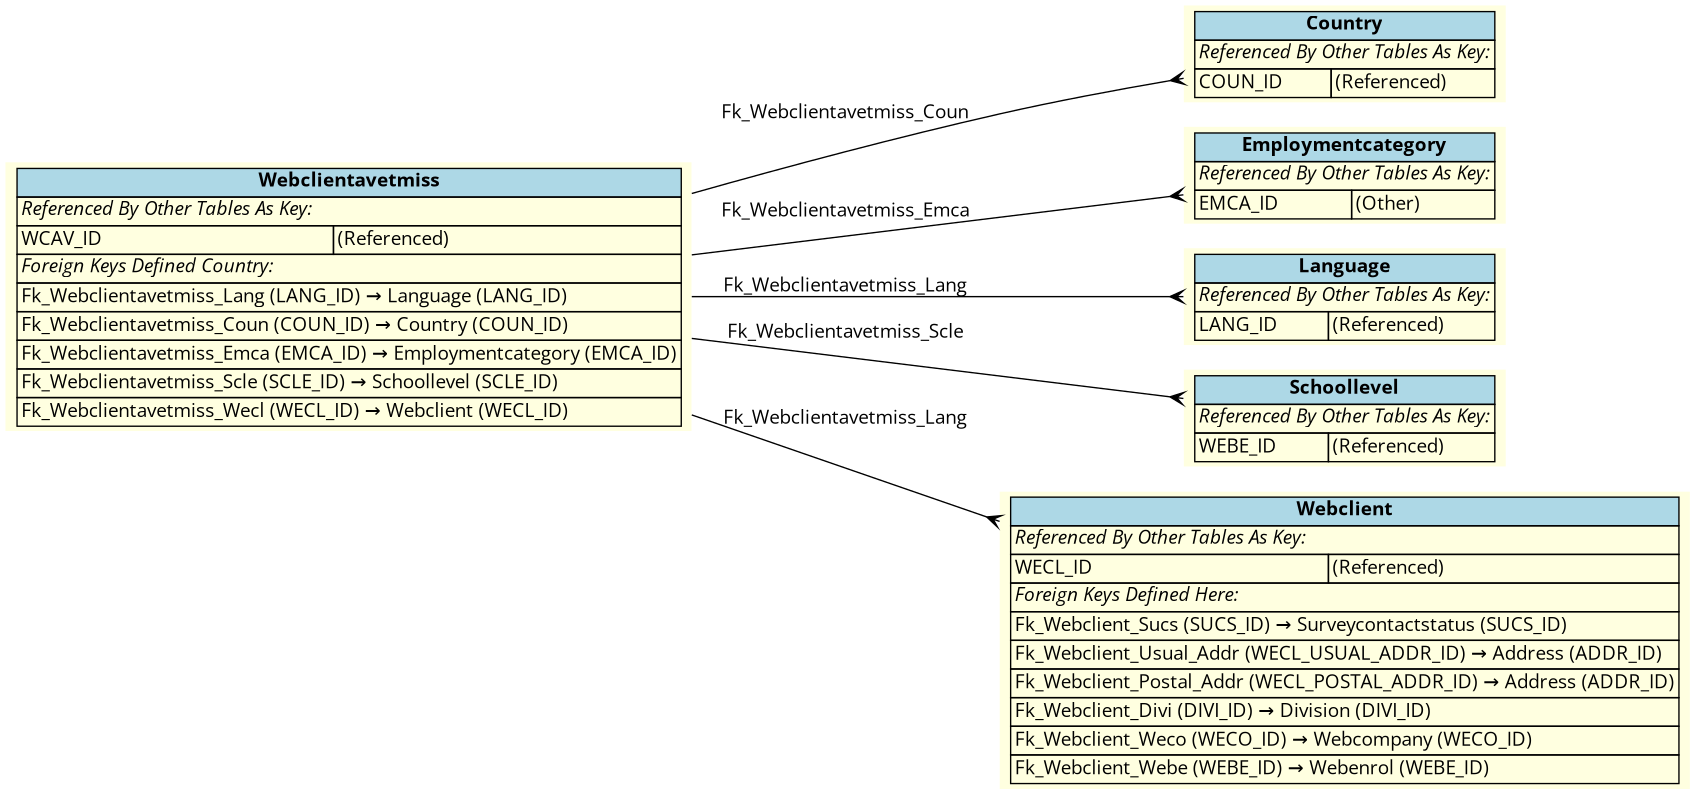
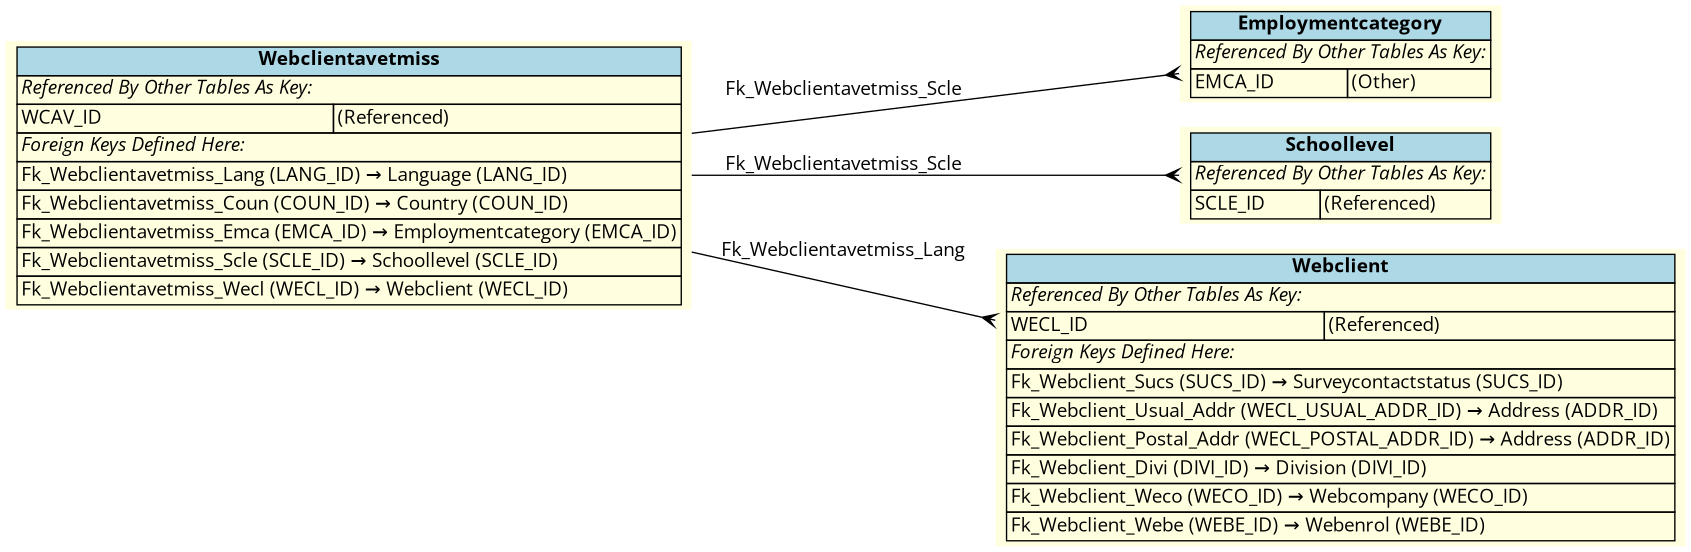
node "Country": removed
edge "Employmentcategory" -- "Webclientavetmiss": label " Fk_Webclientavetmiss_Emca " -> " Fk_Webclientavetmiss_Scle "
node "Webclientavetmiss": text "Foreign Keys Defined Country:" -> "Foreign Keys Defined Here:"
node "Language": removed
node "Schoollevel": text "WEBE_ID" -> "SCLE_ID"
